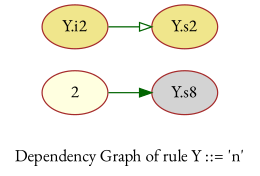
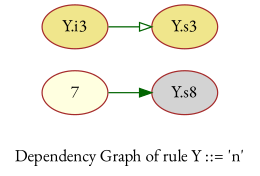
node "Y.i2": label "Y.i2" -> "Y.i3"
node "Y.s2": label "Y.s2" -> "Y.s3"
node "2": label "2" -> "7"
